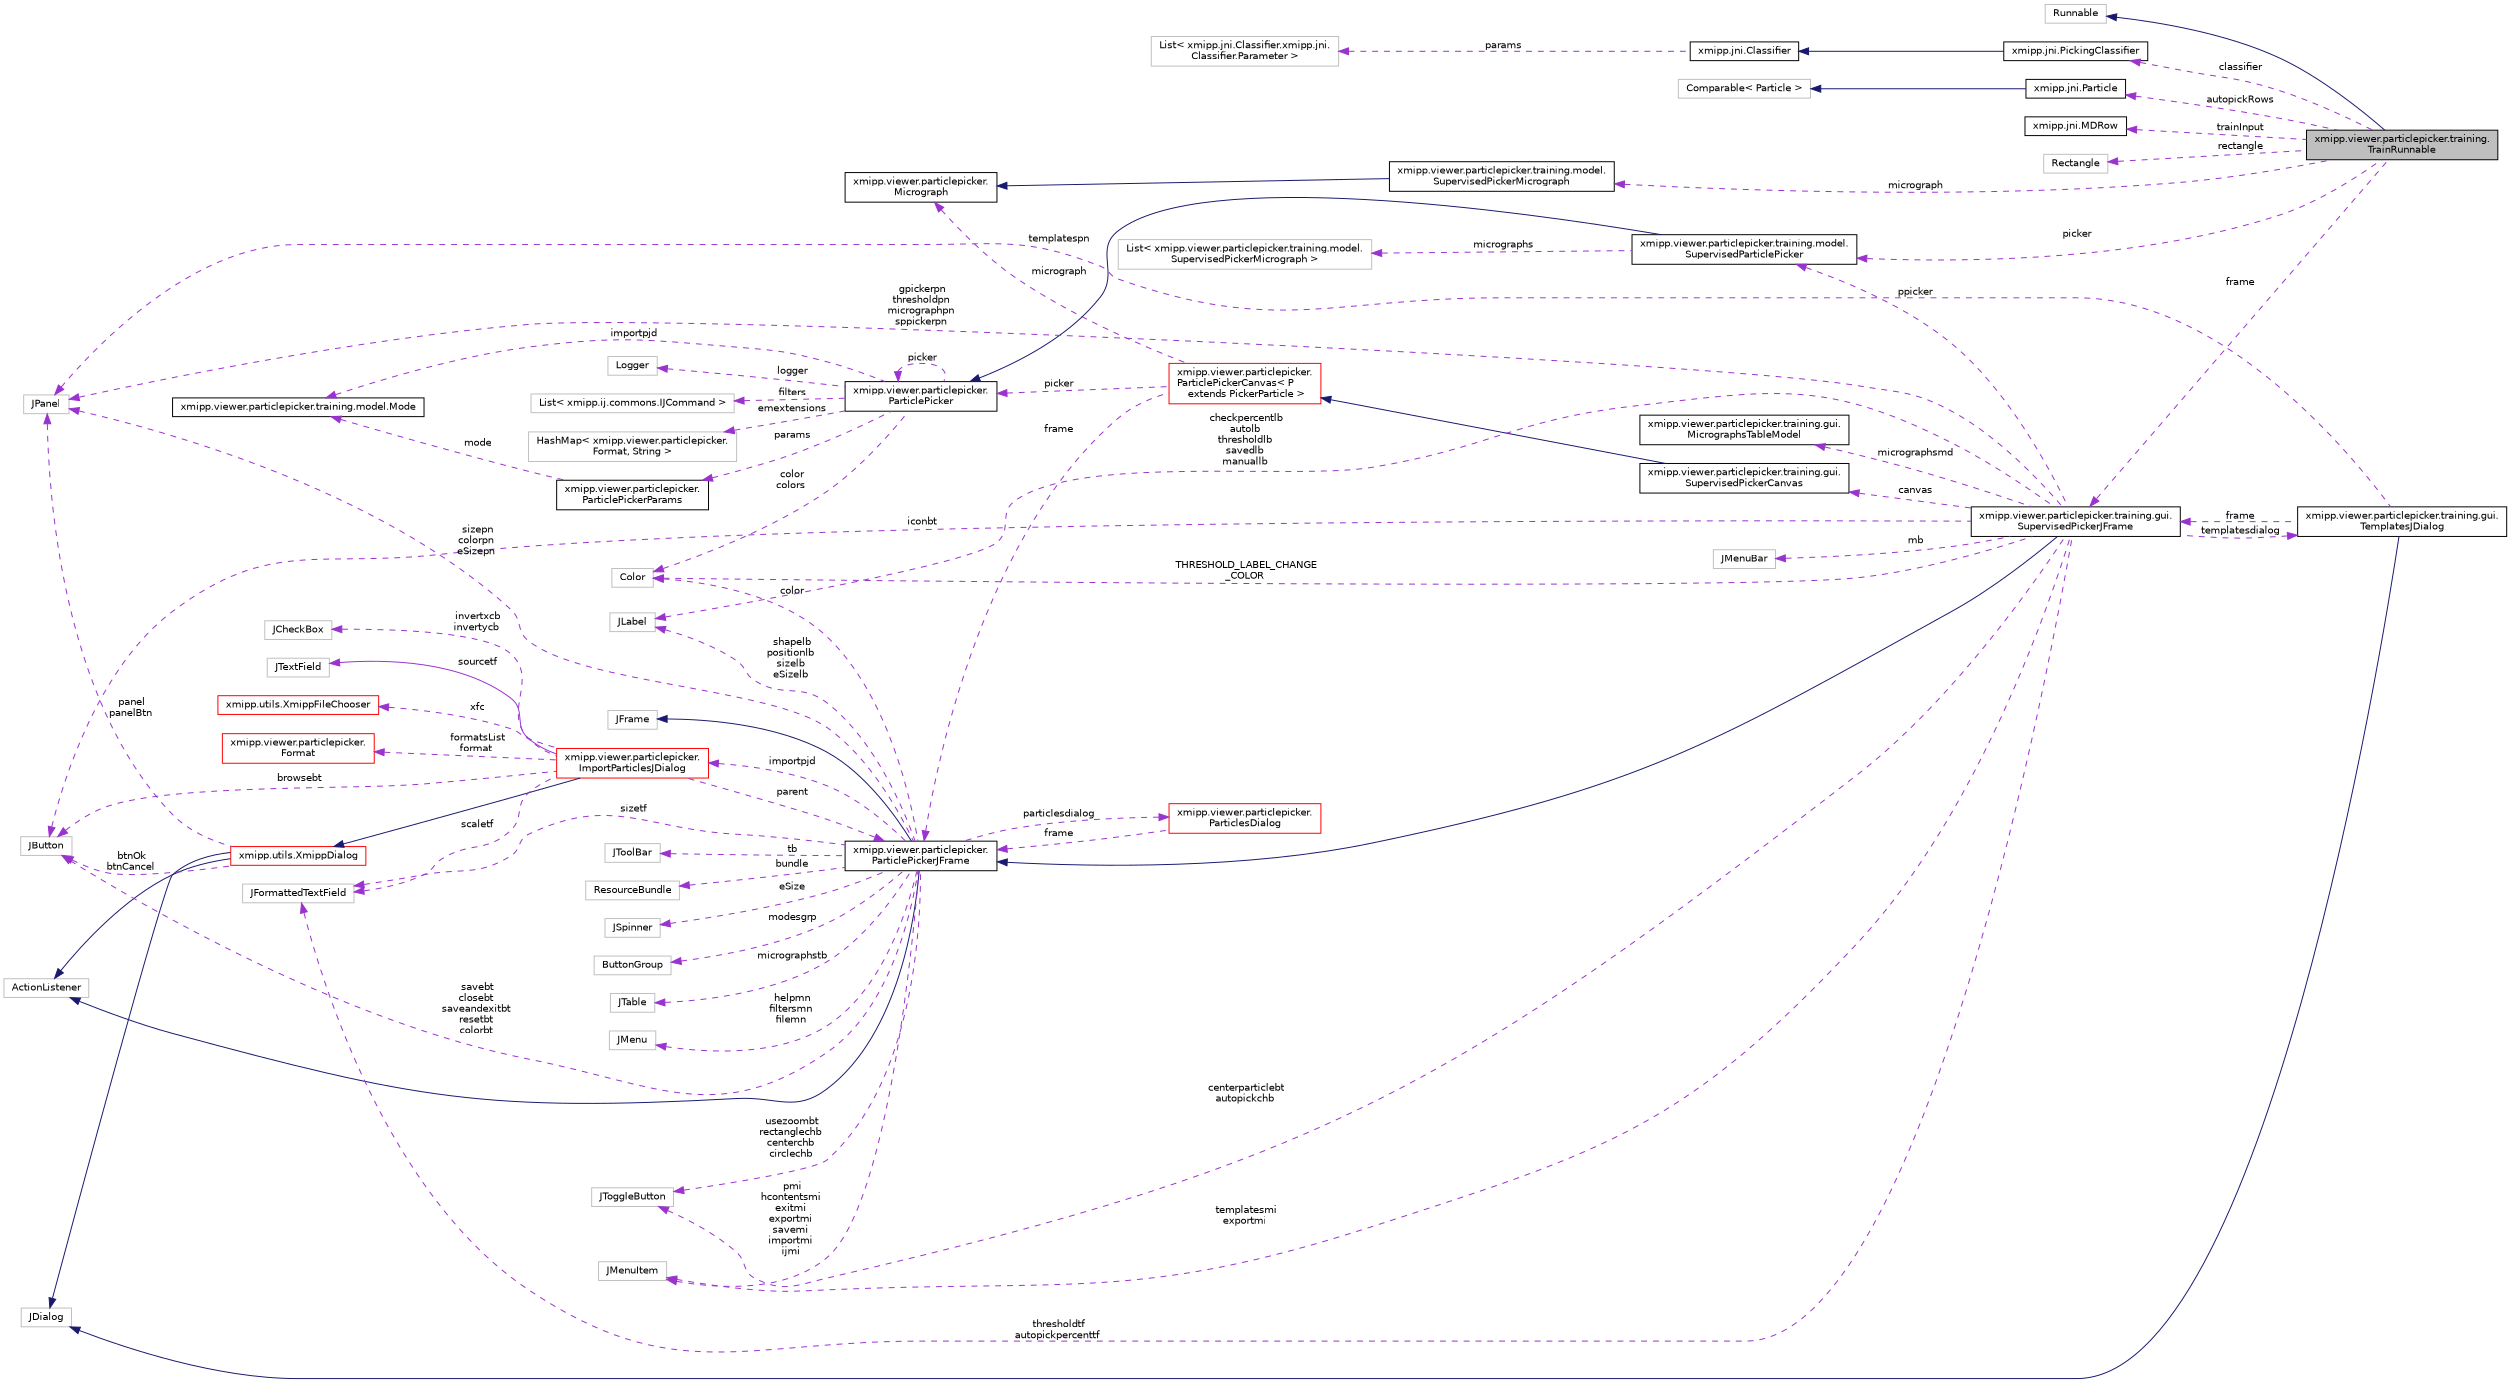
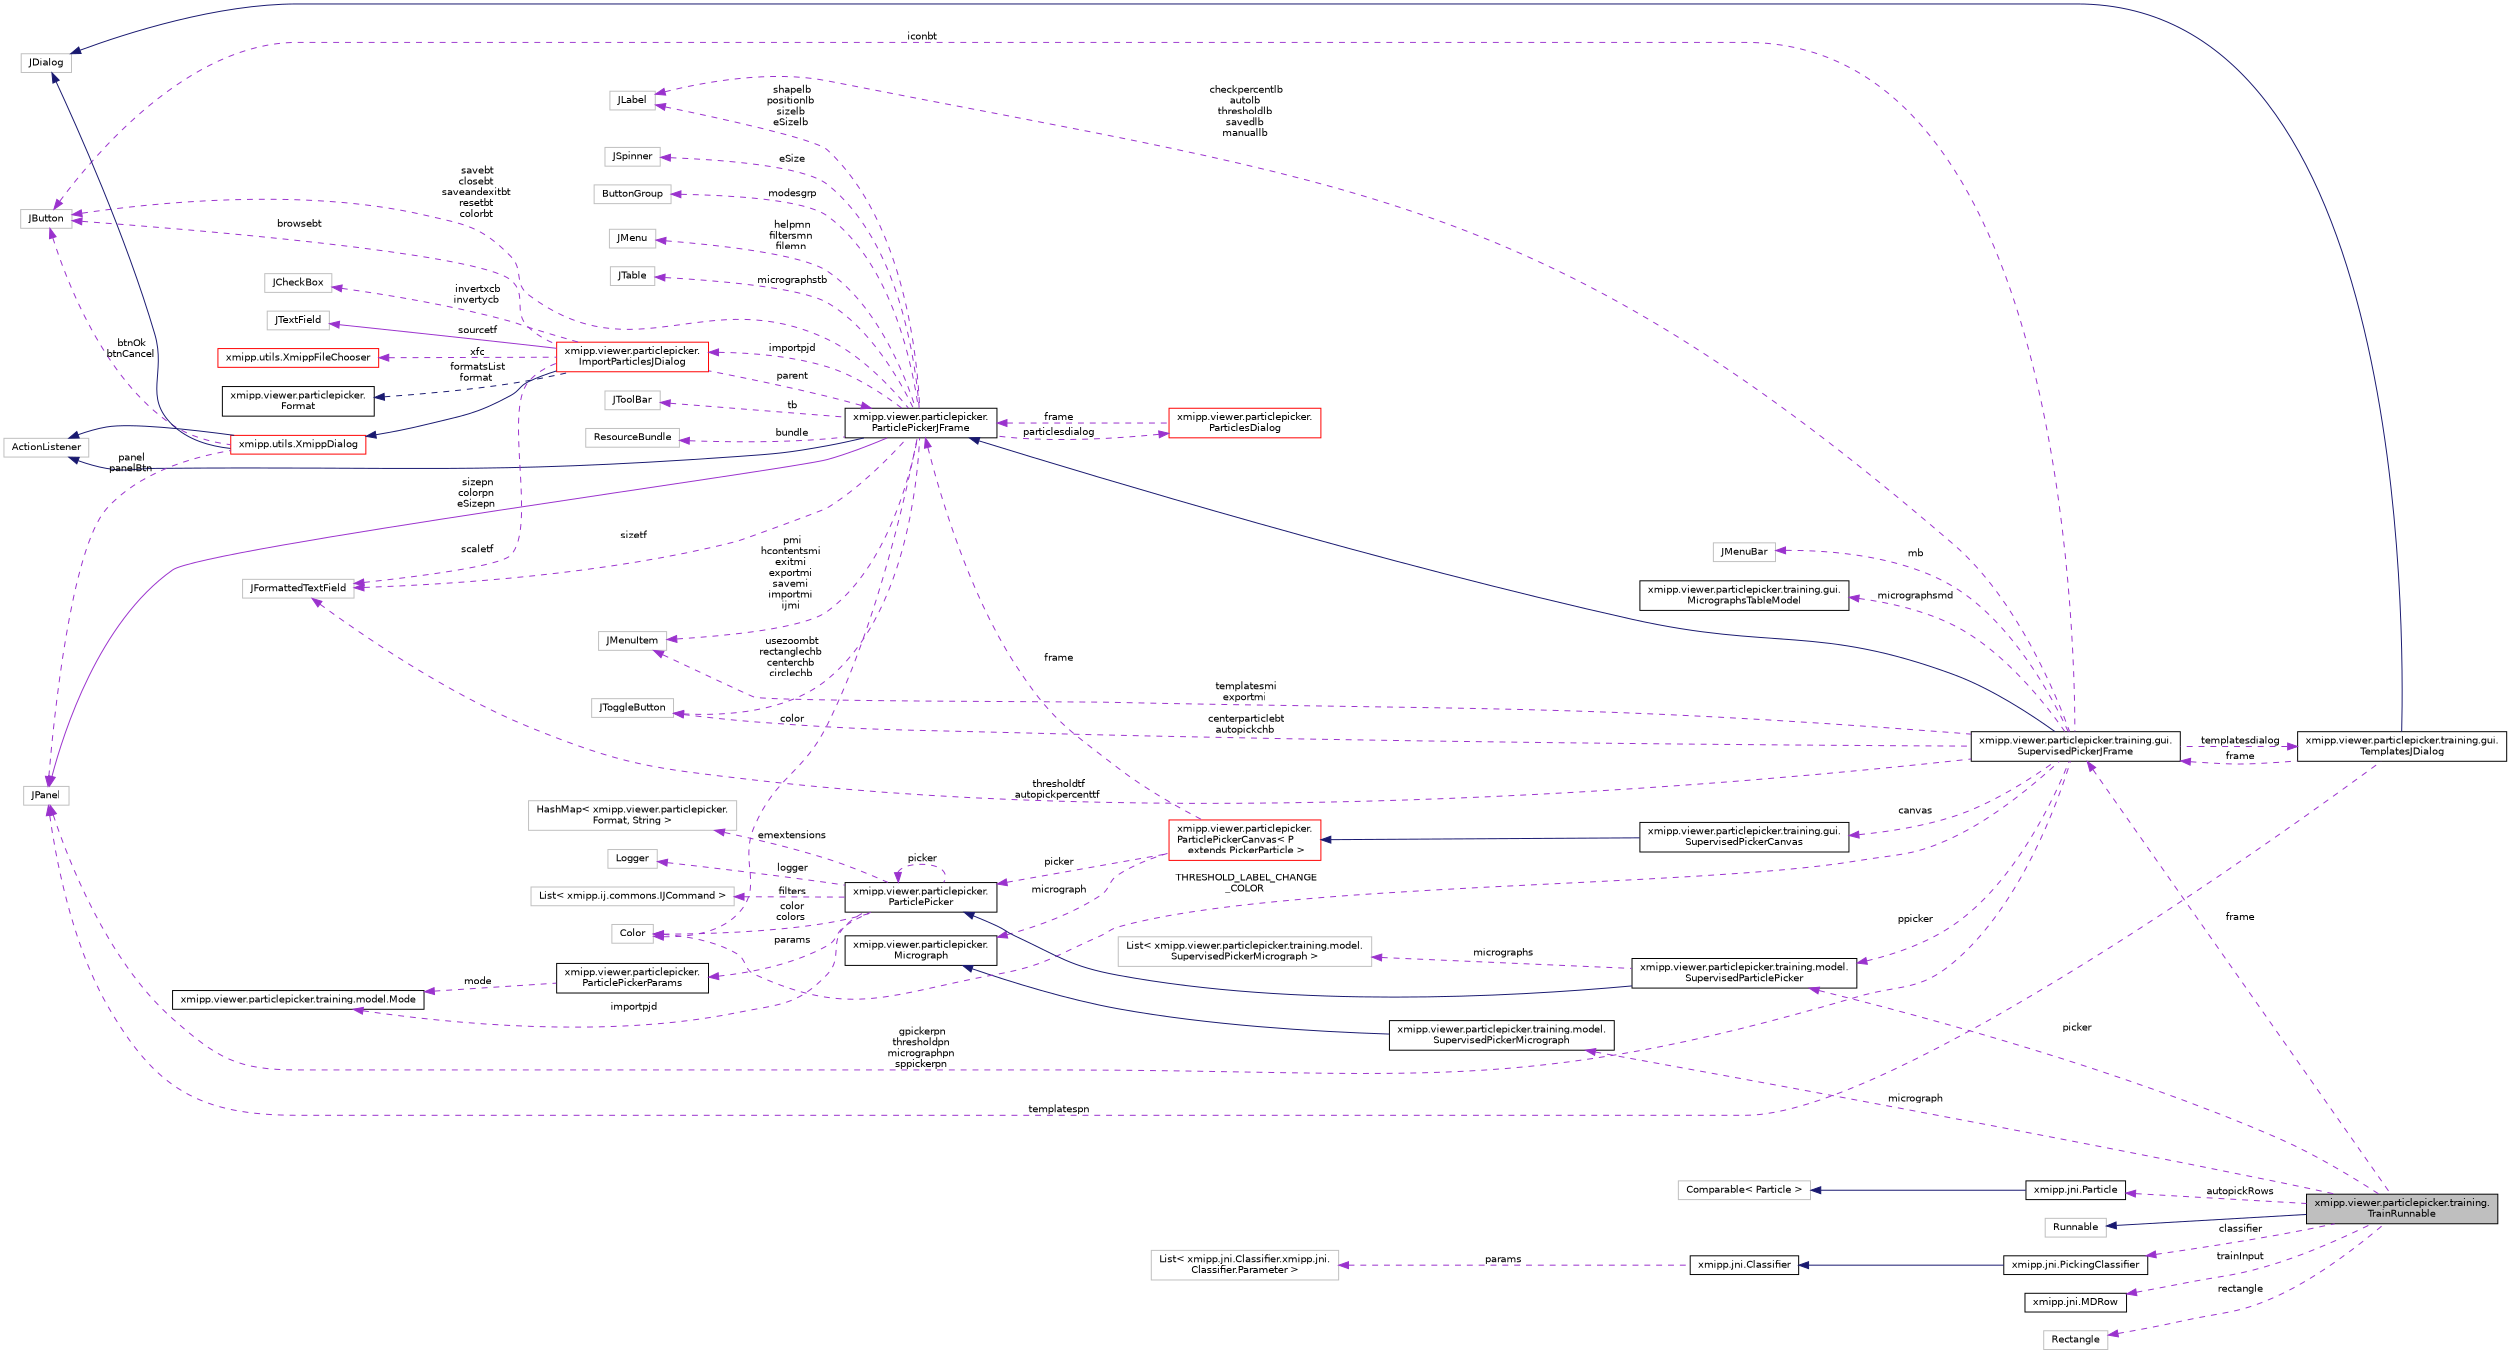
edge "xmipp.viewer.particlepicker. ParticlePickerJFrame" -> "JPanel": style dashed -> solid
node "JFrame": removed
node "xmipp.viewer.particlepicker. Format": color red -> black
edge "xmipp.viewer.particlepicker. ImportParticlesJDialog" -> "xmipp.viewer.particlepicker. Format": color darkorchid3 -> midnightblue
